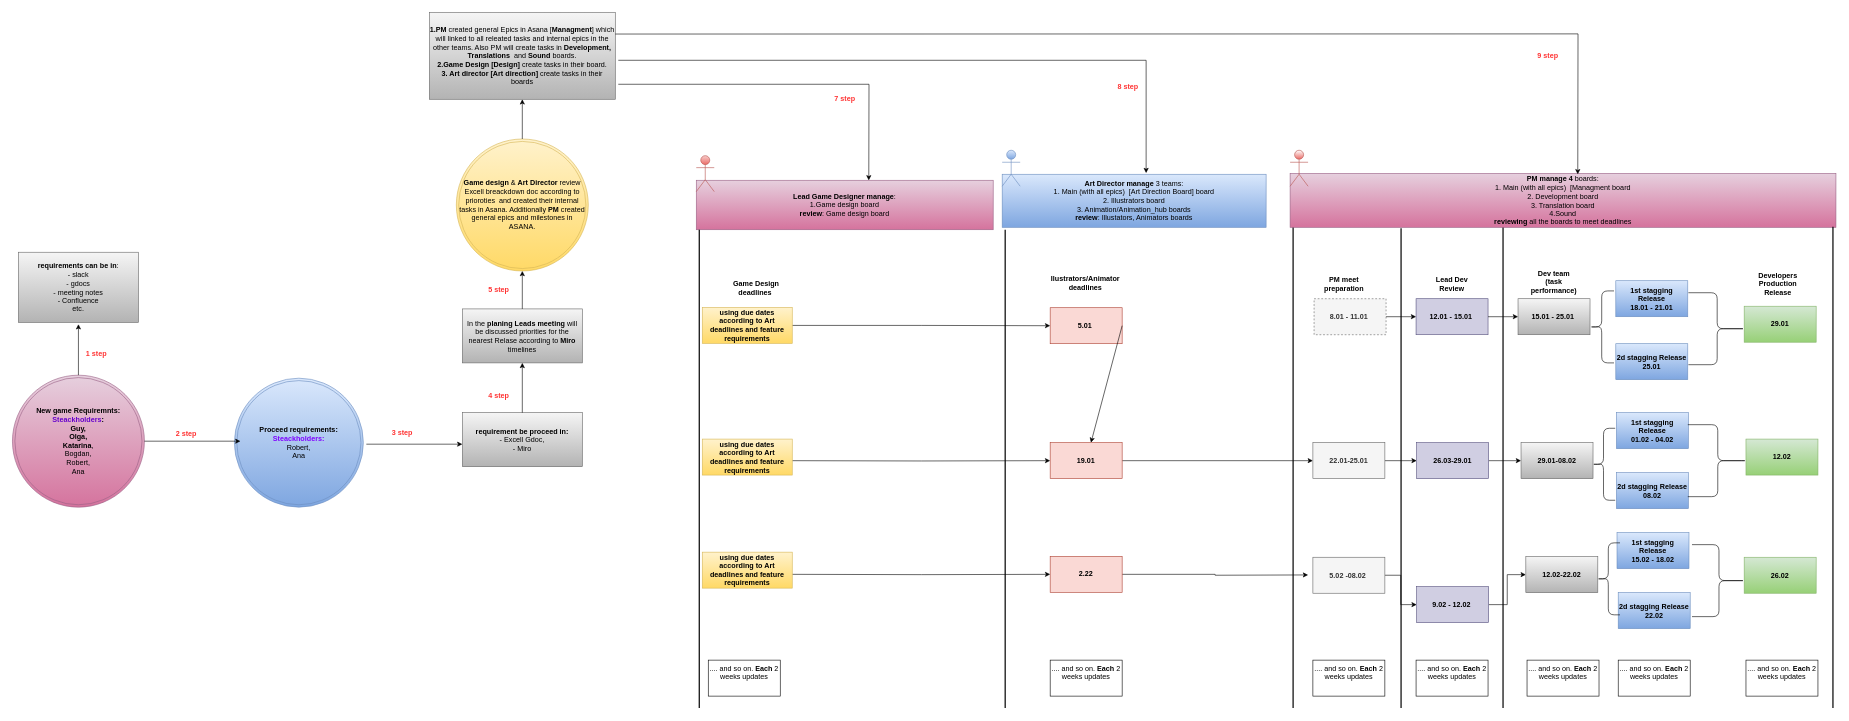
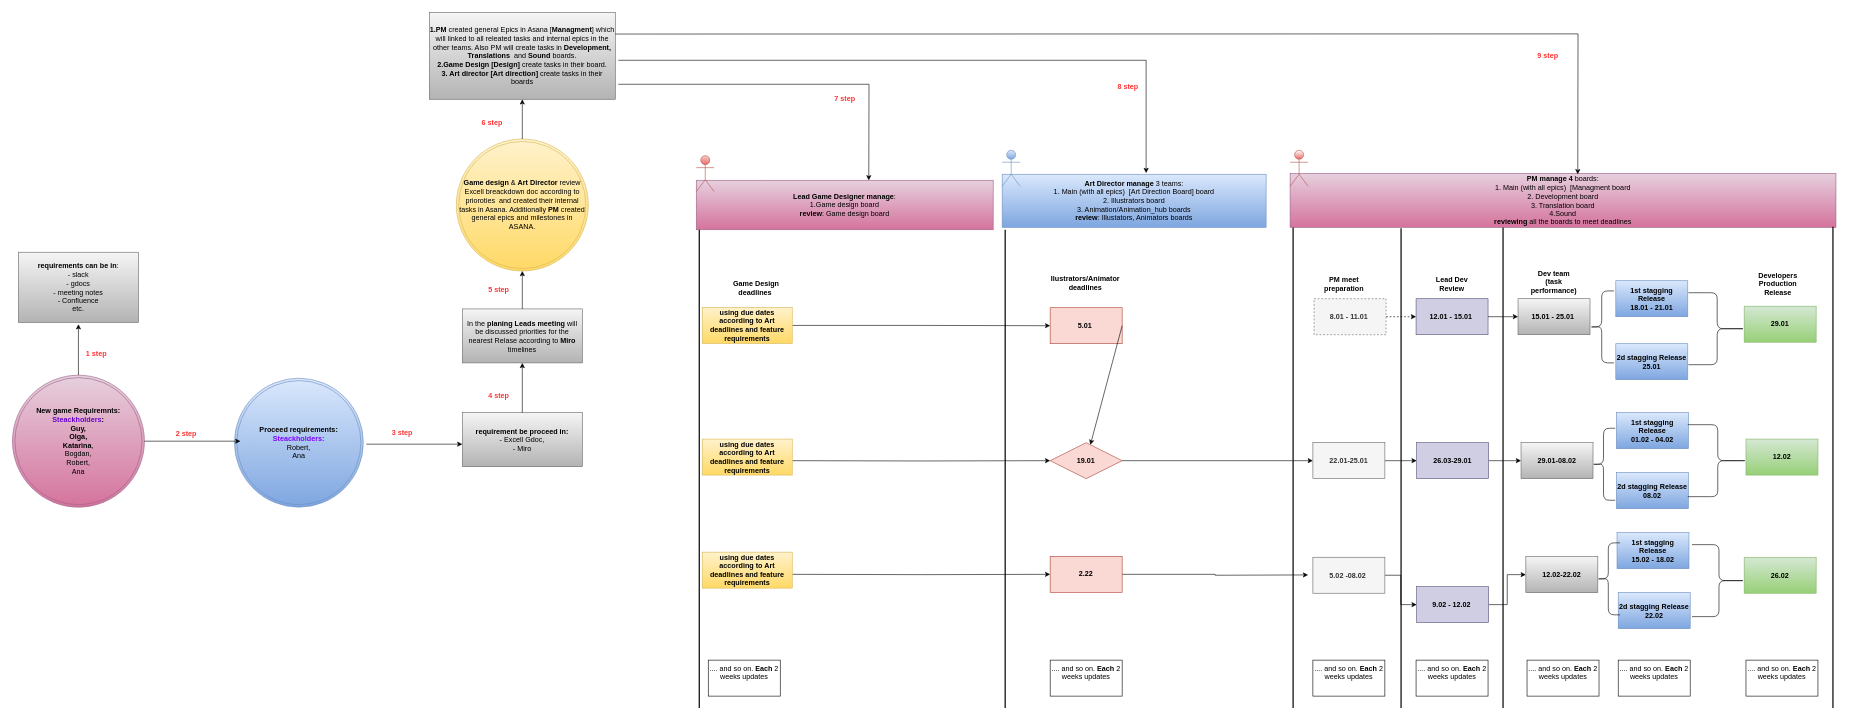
node "6 step": added
edge "8.01 - 11.01" -> "12.01 - 15.01": style solid -> dashed
node "19.01": shape rectangle -> diamond
